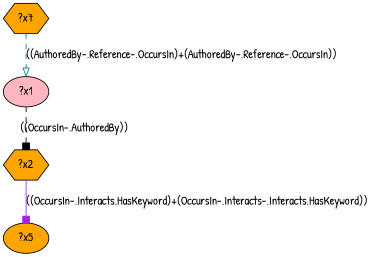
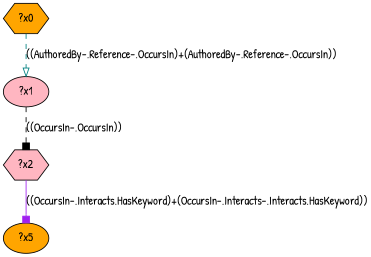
node "?x7": label "?x7" -> "?x0"
edge "?x1" -> "?x2": label "((OccursIn-.AuthoredBy))" -> "((OccursIn-.OccursIn))"
node "?x2": fillcolor orange -> lightpink
